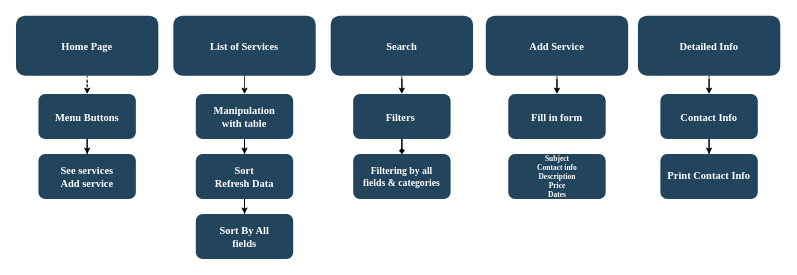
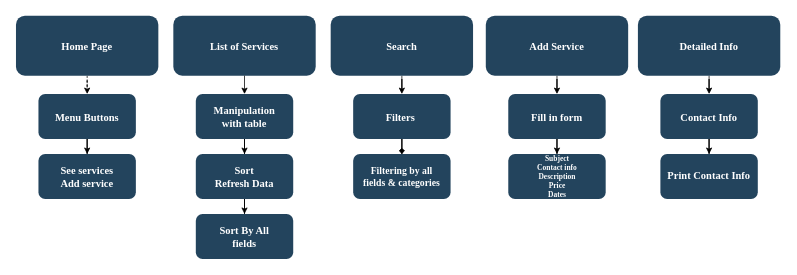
edge "Fill in form" -> "SubjectContact infoDescriptionPriceDates": added
